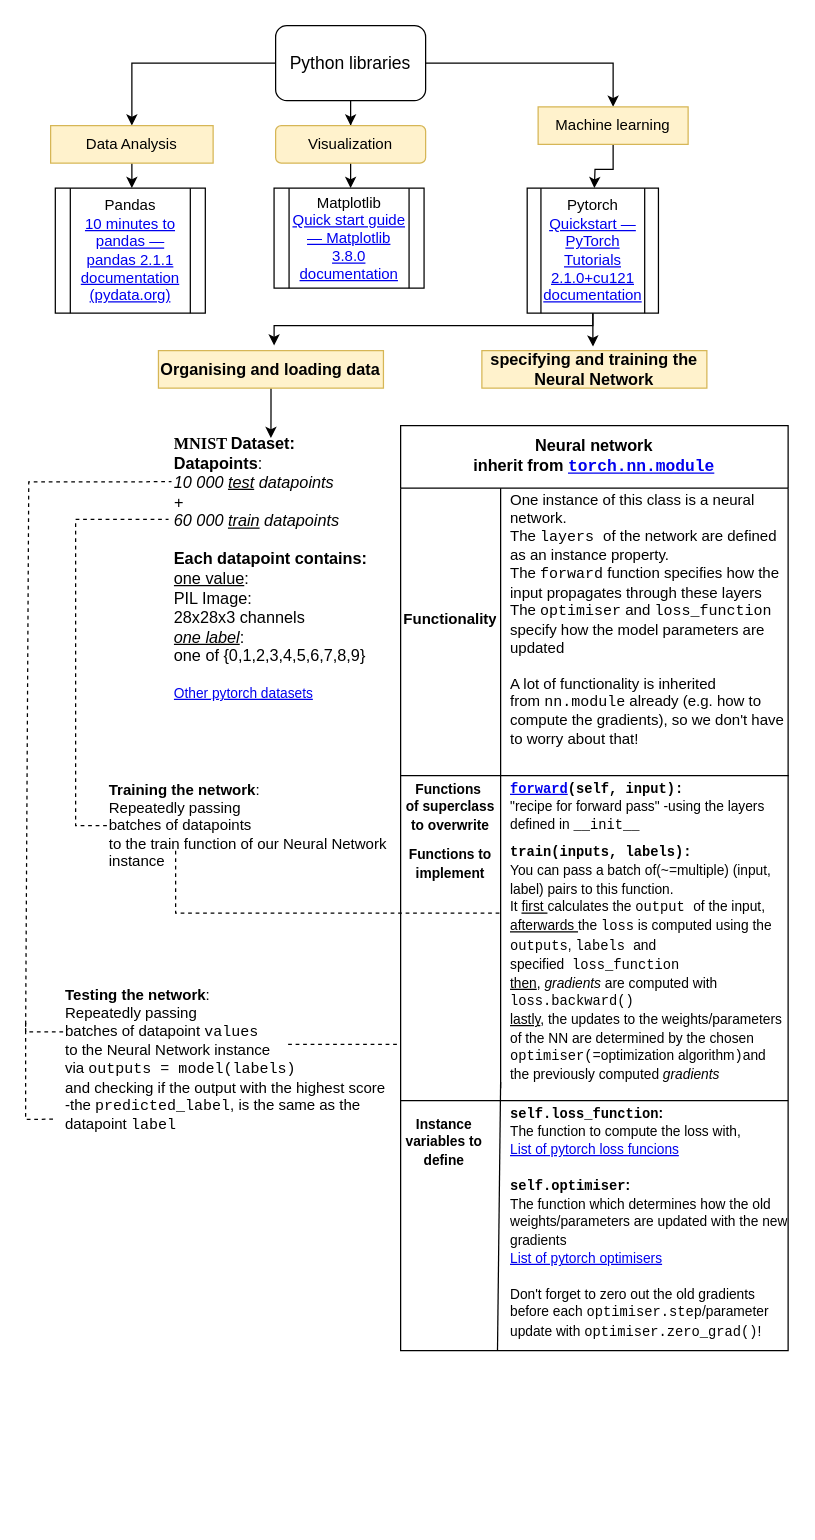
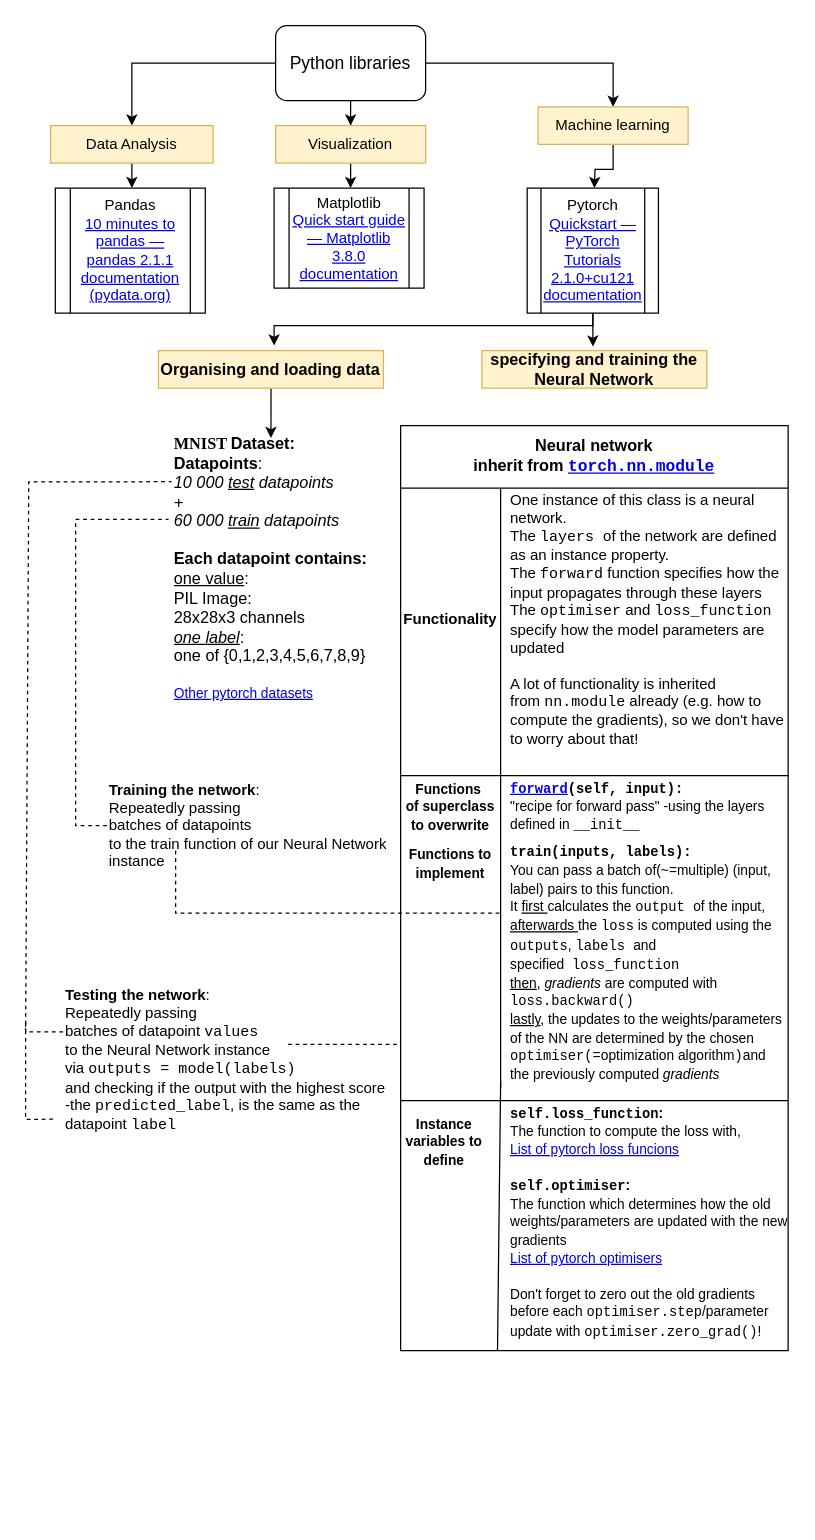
node "Visualization": shape rounded rectangle -> rectangle
